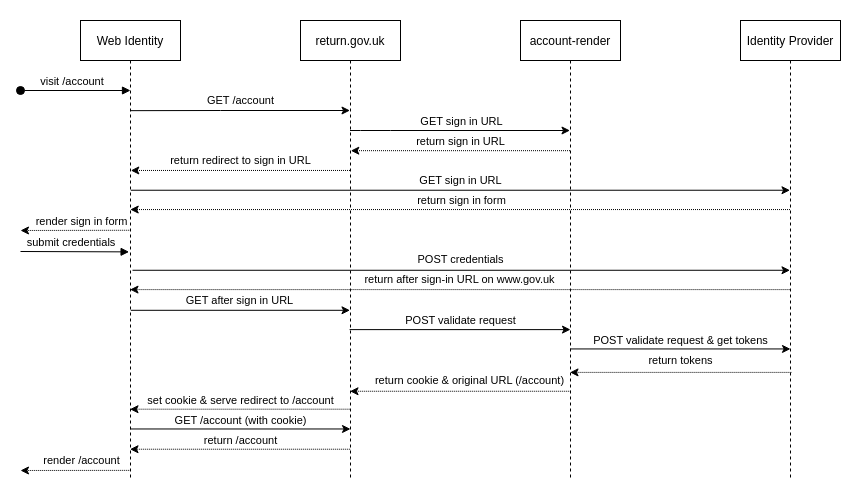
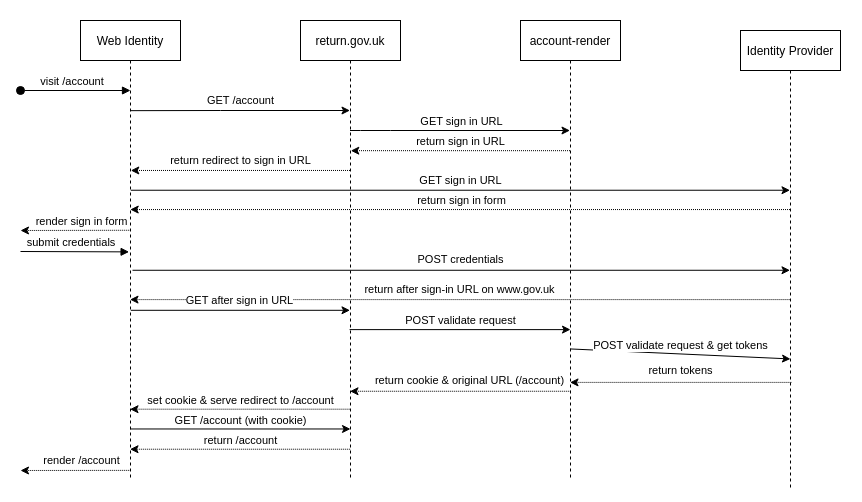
node "Identity Provider": moved (791, 251) -> (791, 261)
